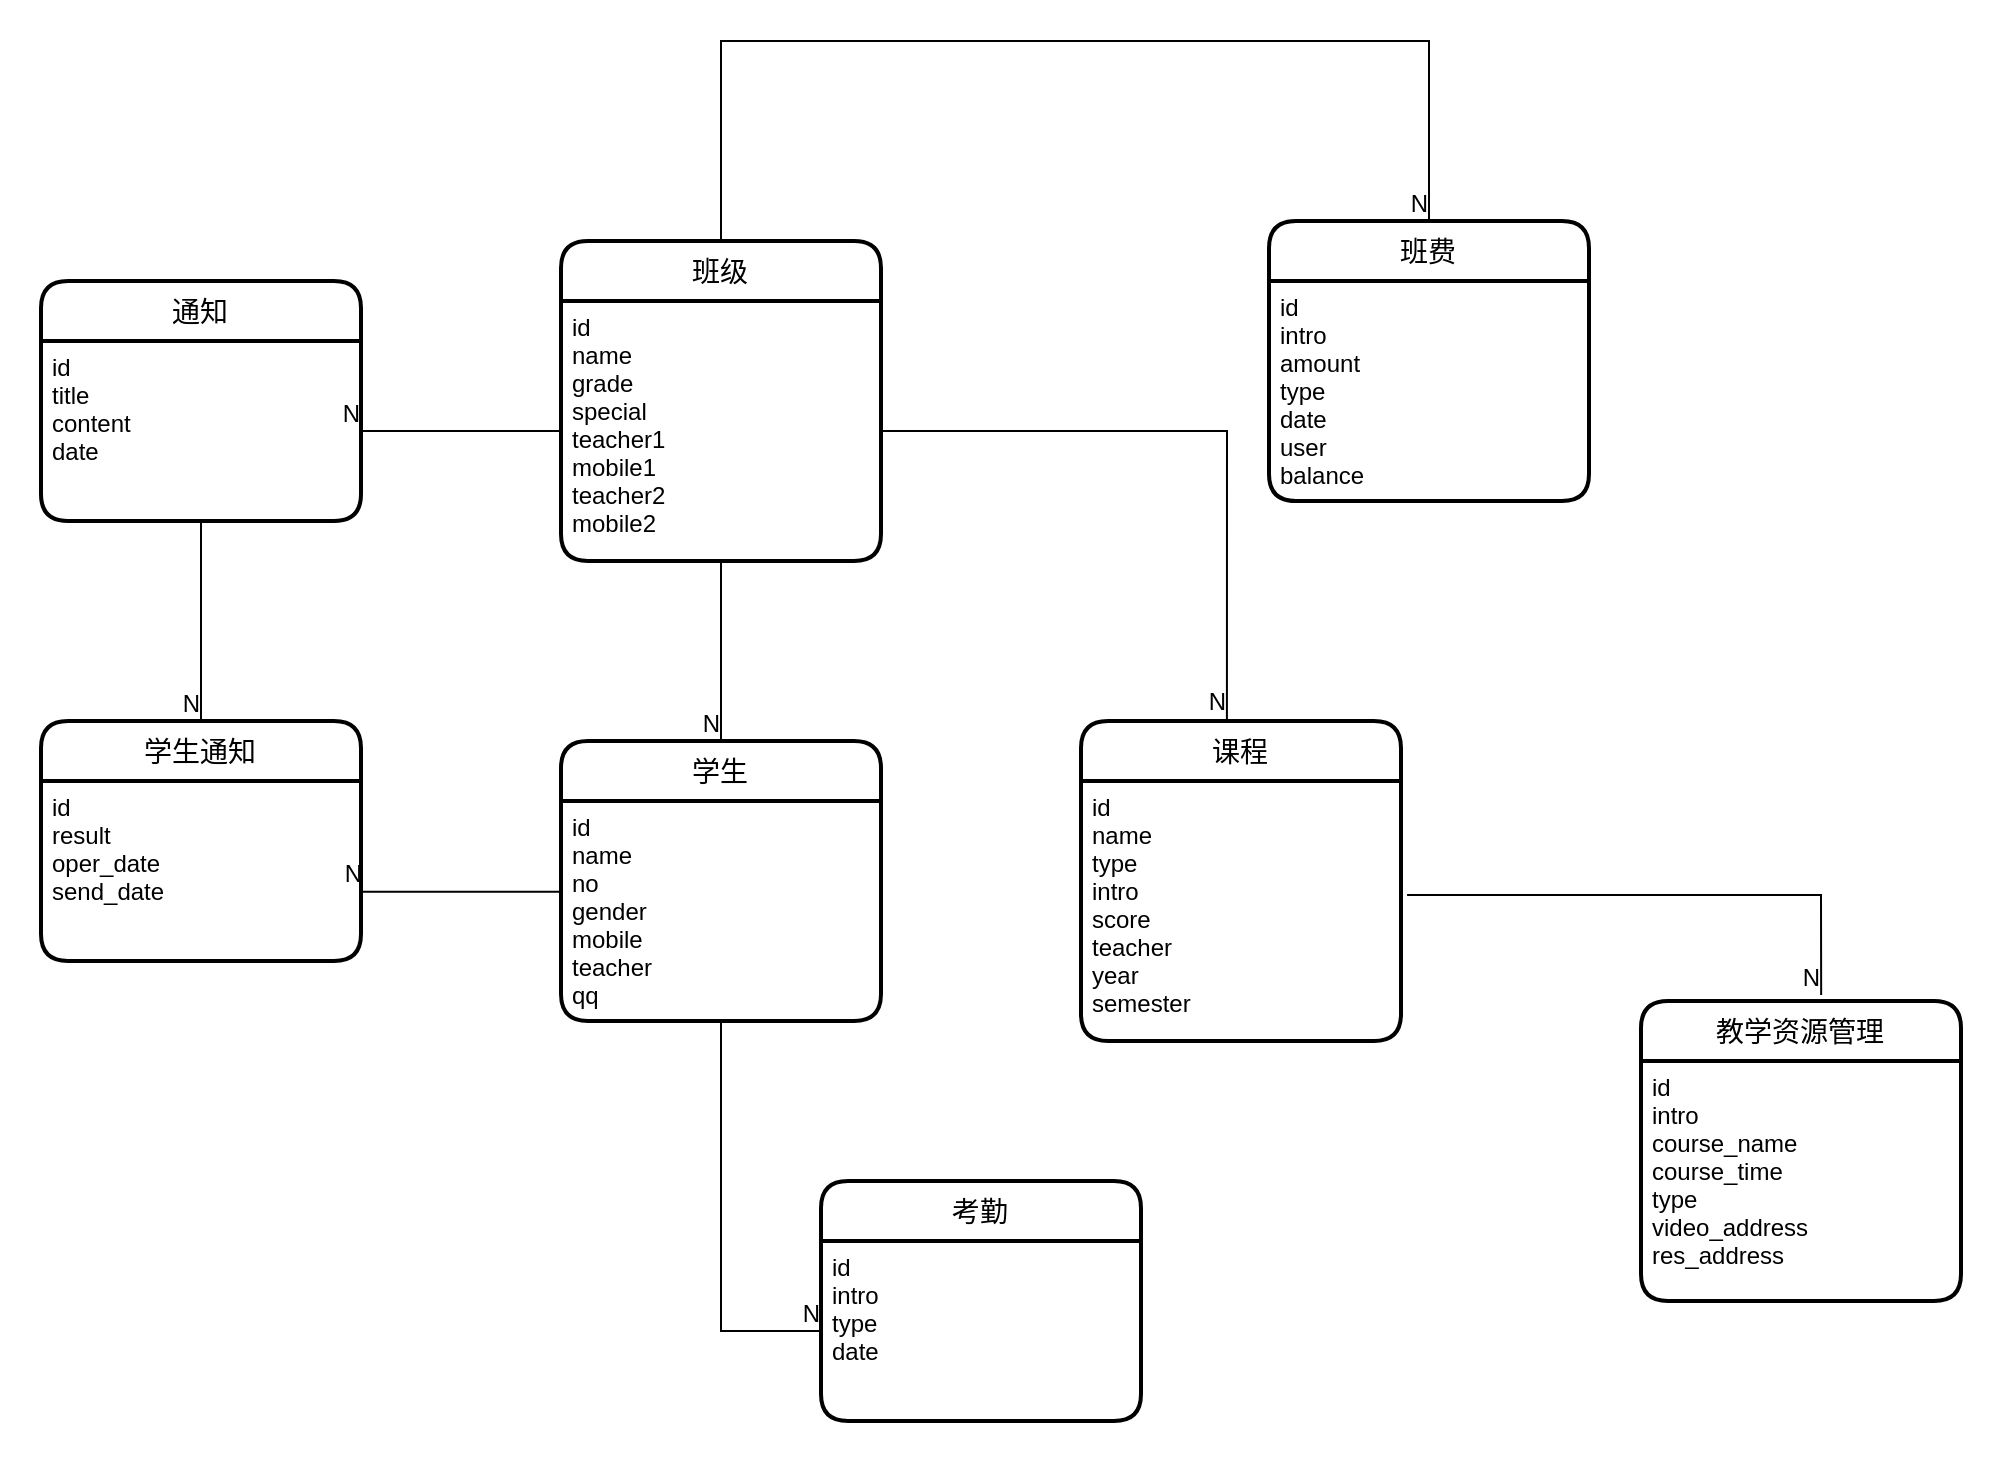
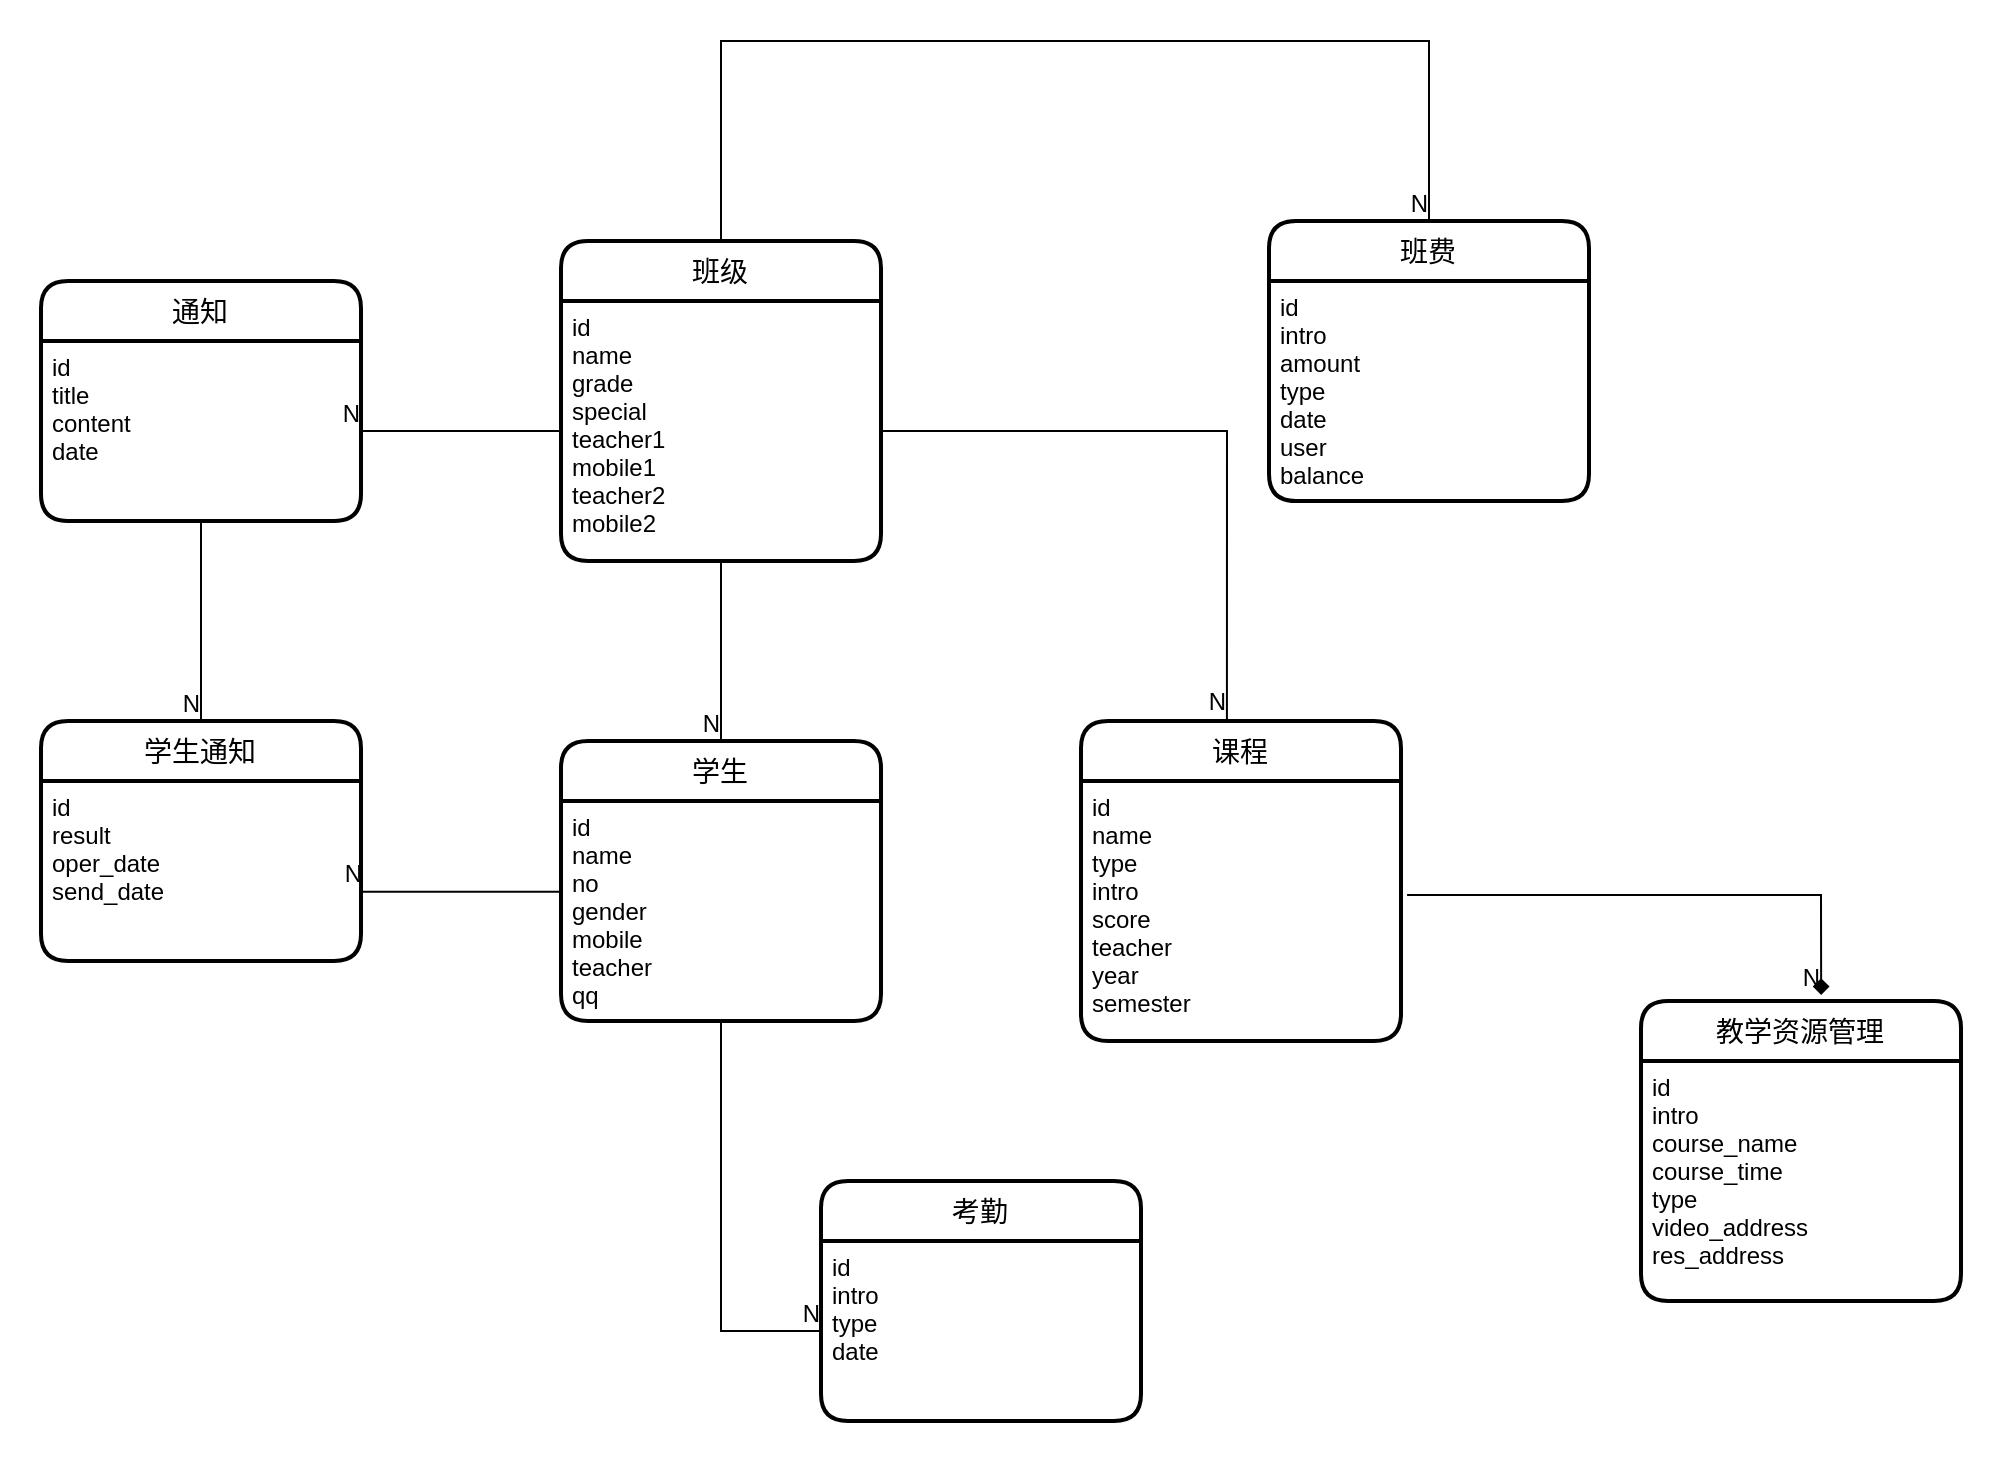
edge "id name type intro score teacher year semester" -- "教学资源管理": arrowhead none -> diamond
